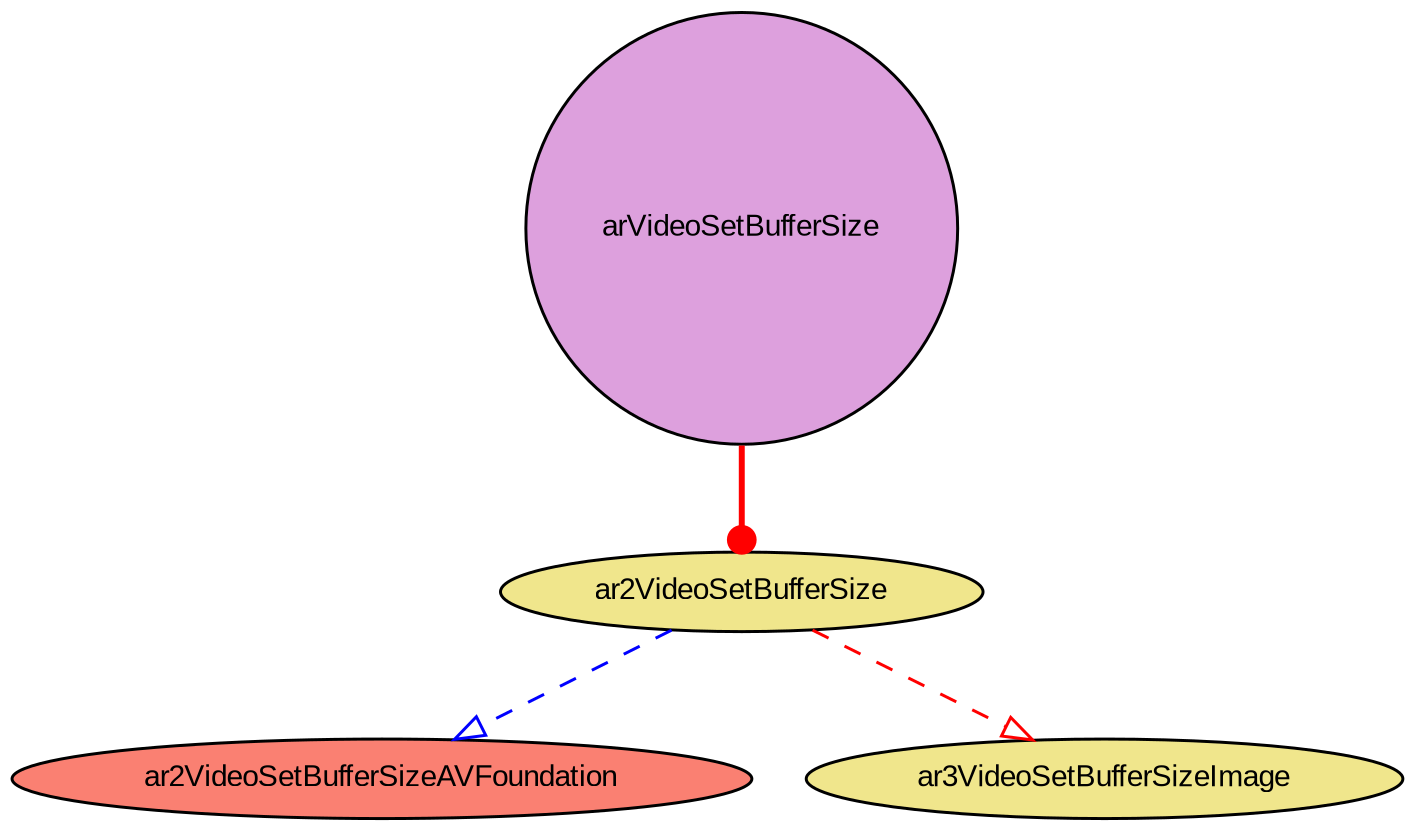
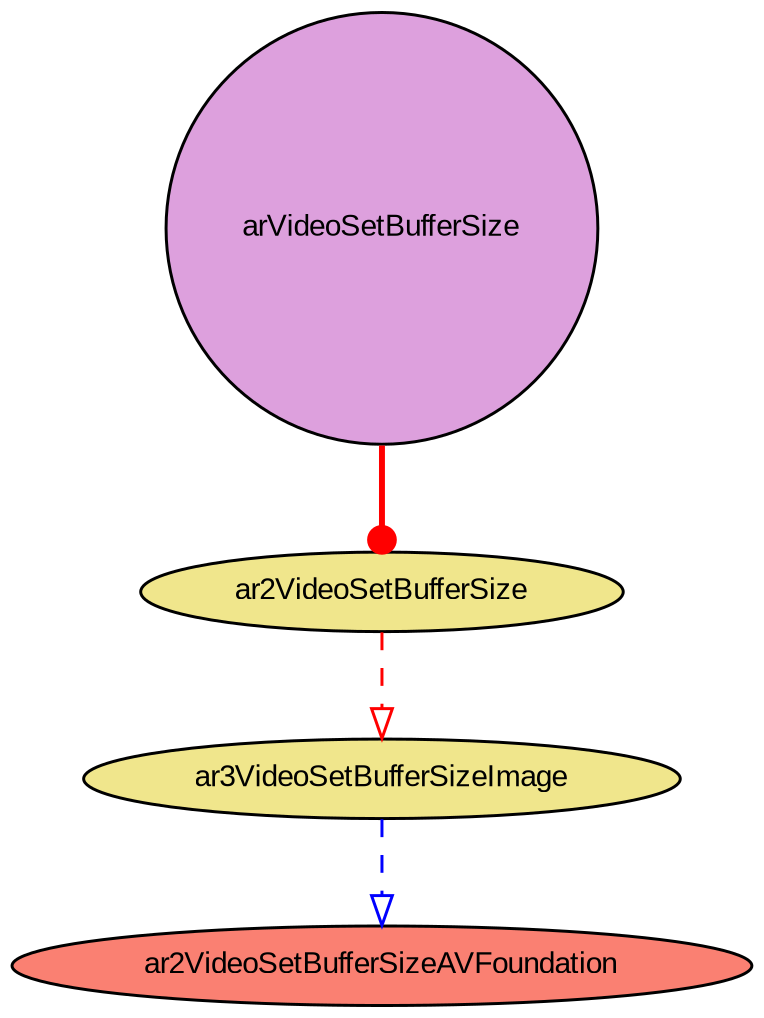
edge "ar2VideoSetBufferSize" -> "ar2VideoSetBufferSizeAVFoundation": now "ar3VideoSetBufferSizeImage" -> "ar2VideoSetBufferSizeAVFoundation"
